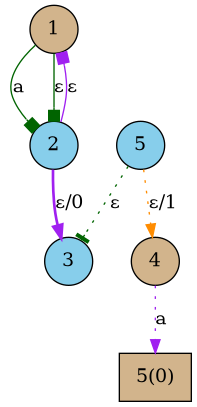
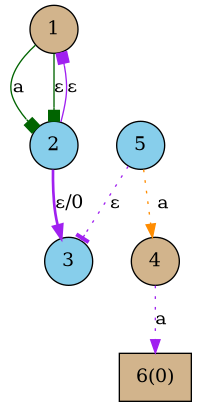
edge "5" -> "3": color darkgreen -> purple
edge "5" -> "4": label "ε/1" -> "a"
node "5(0)": label "5(0)" -> "6(0)"
